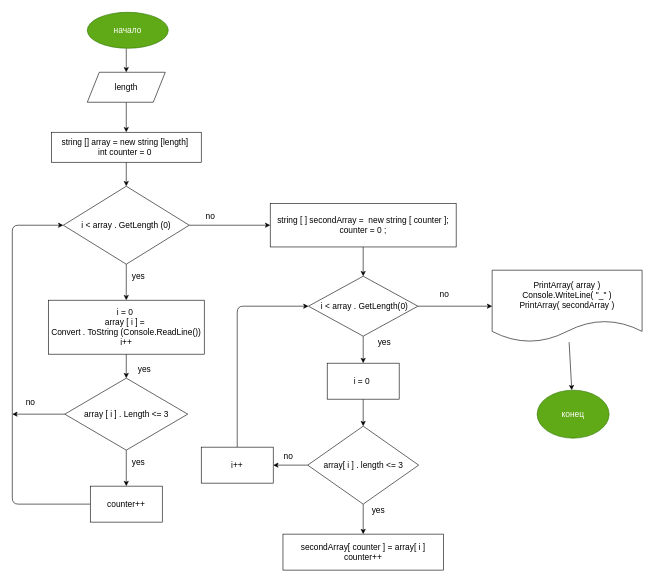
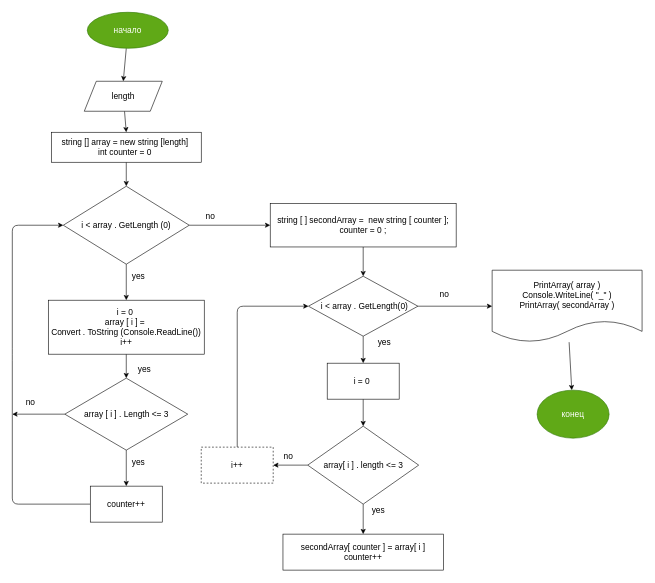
node "length": moved (126, 87) -> (123, 96)
node "i++": style solid -> dashed
